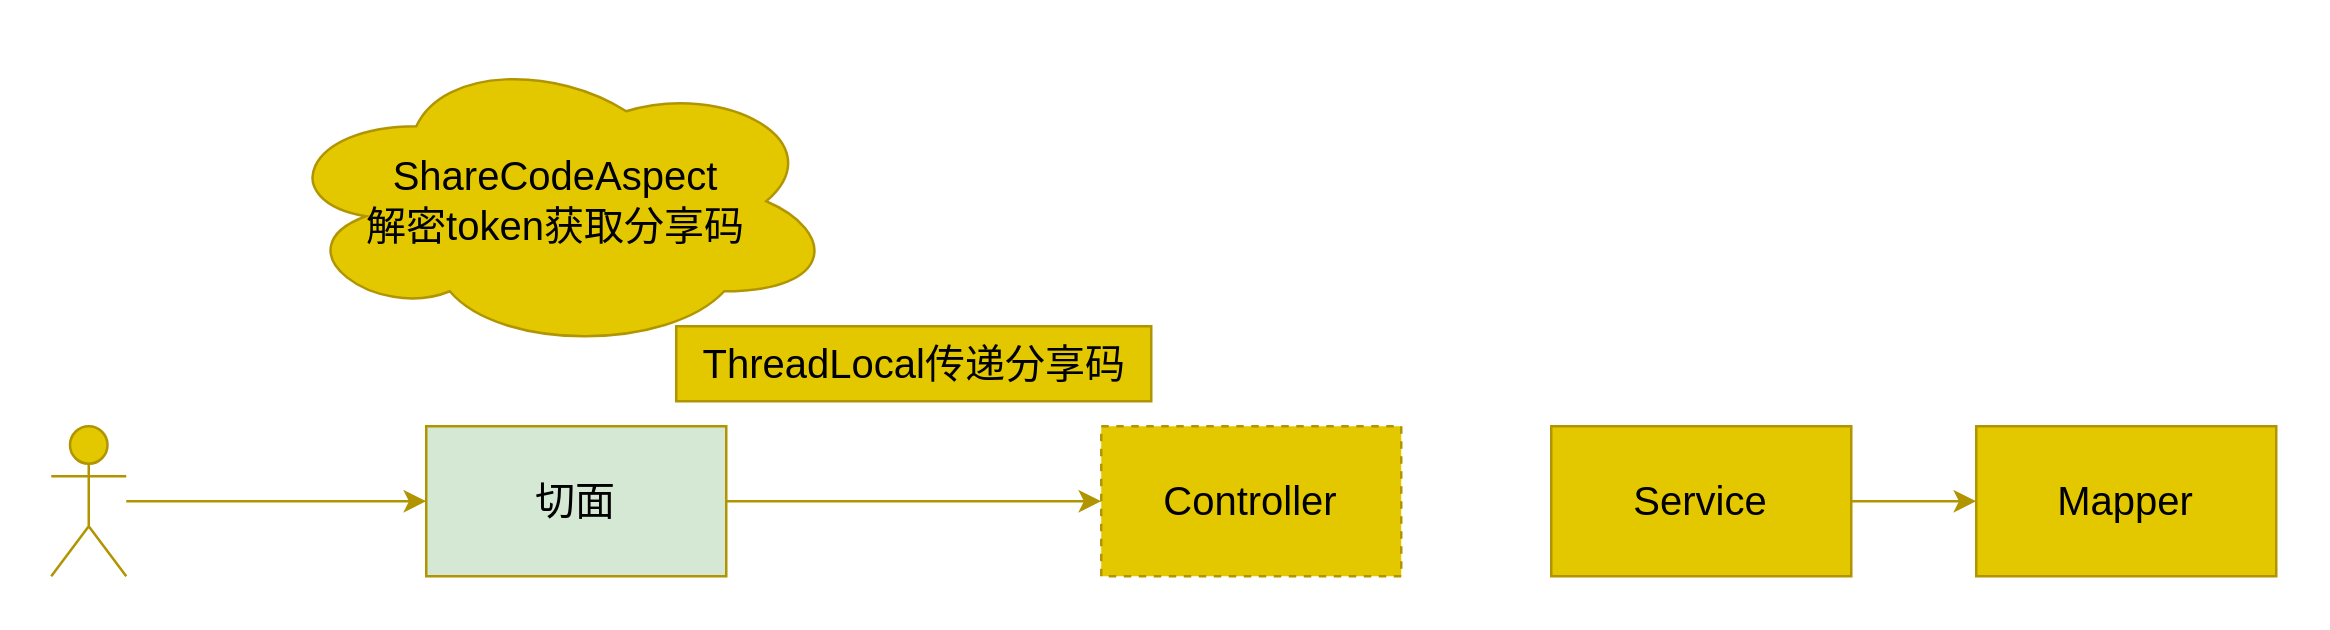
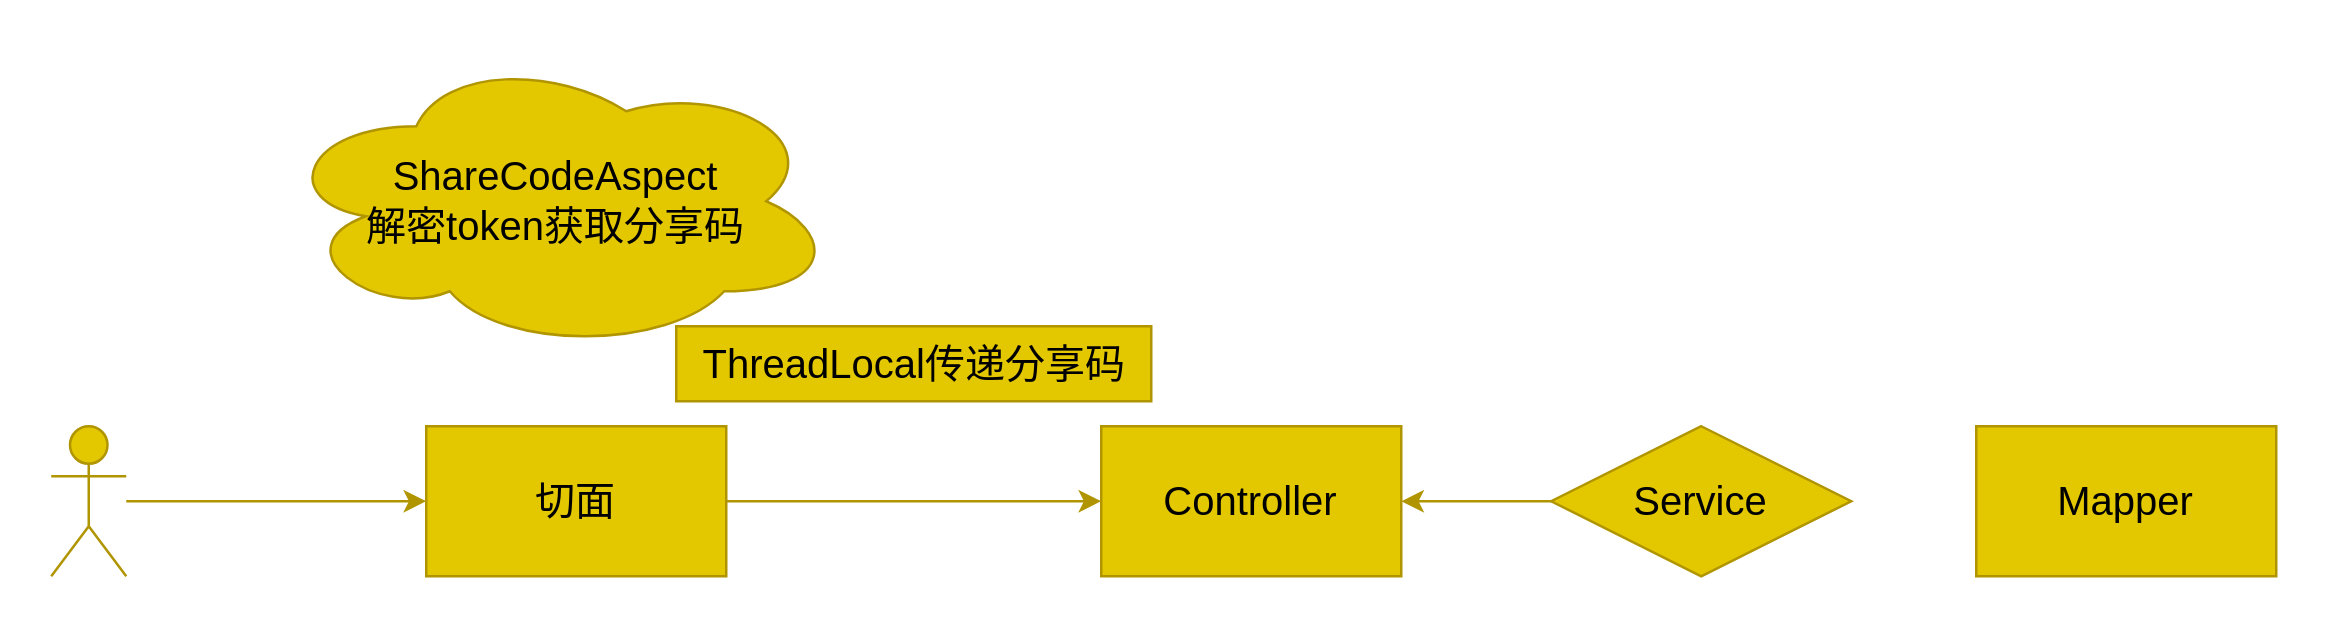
node "切面": fillcolor #d5e8d4 -> #e3c800
node "Controller": style dashed -> solid
node "Service": shape rectangle -> diamond
edge "Service" -> "Mapper": now "Service" -> "Controller"
